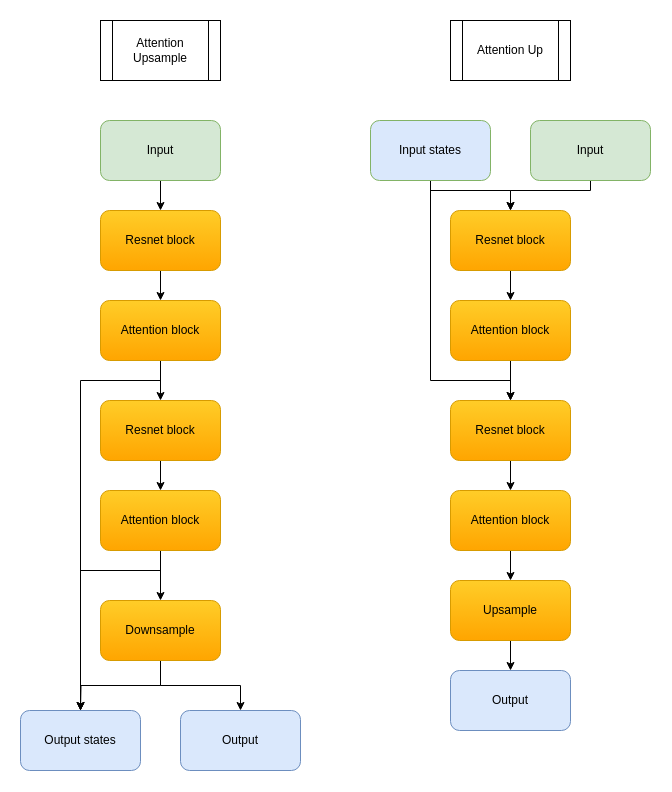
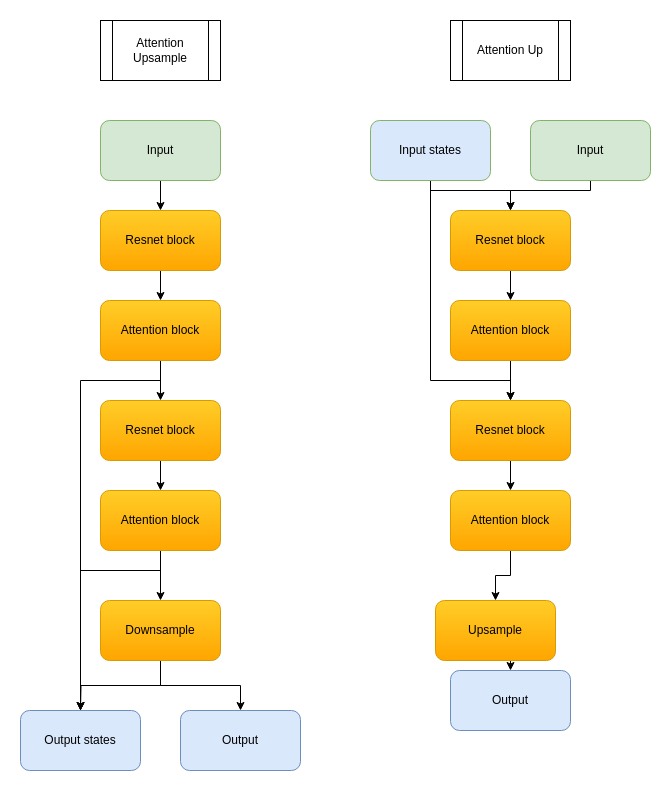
node "Upsample": moved (511, 611) -> (496, 631)
